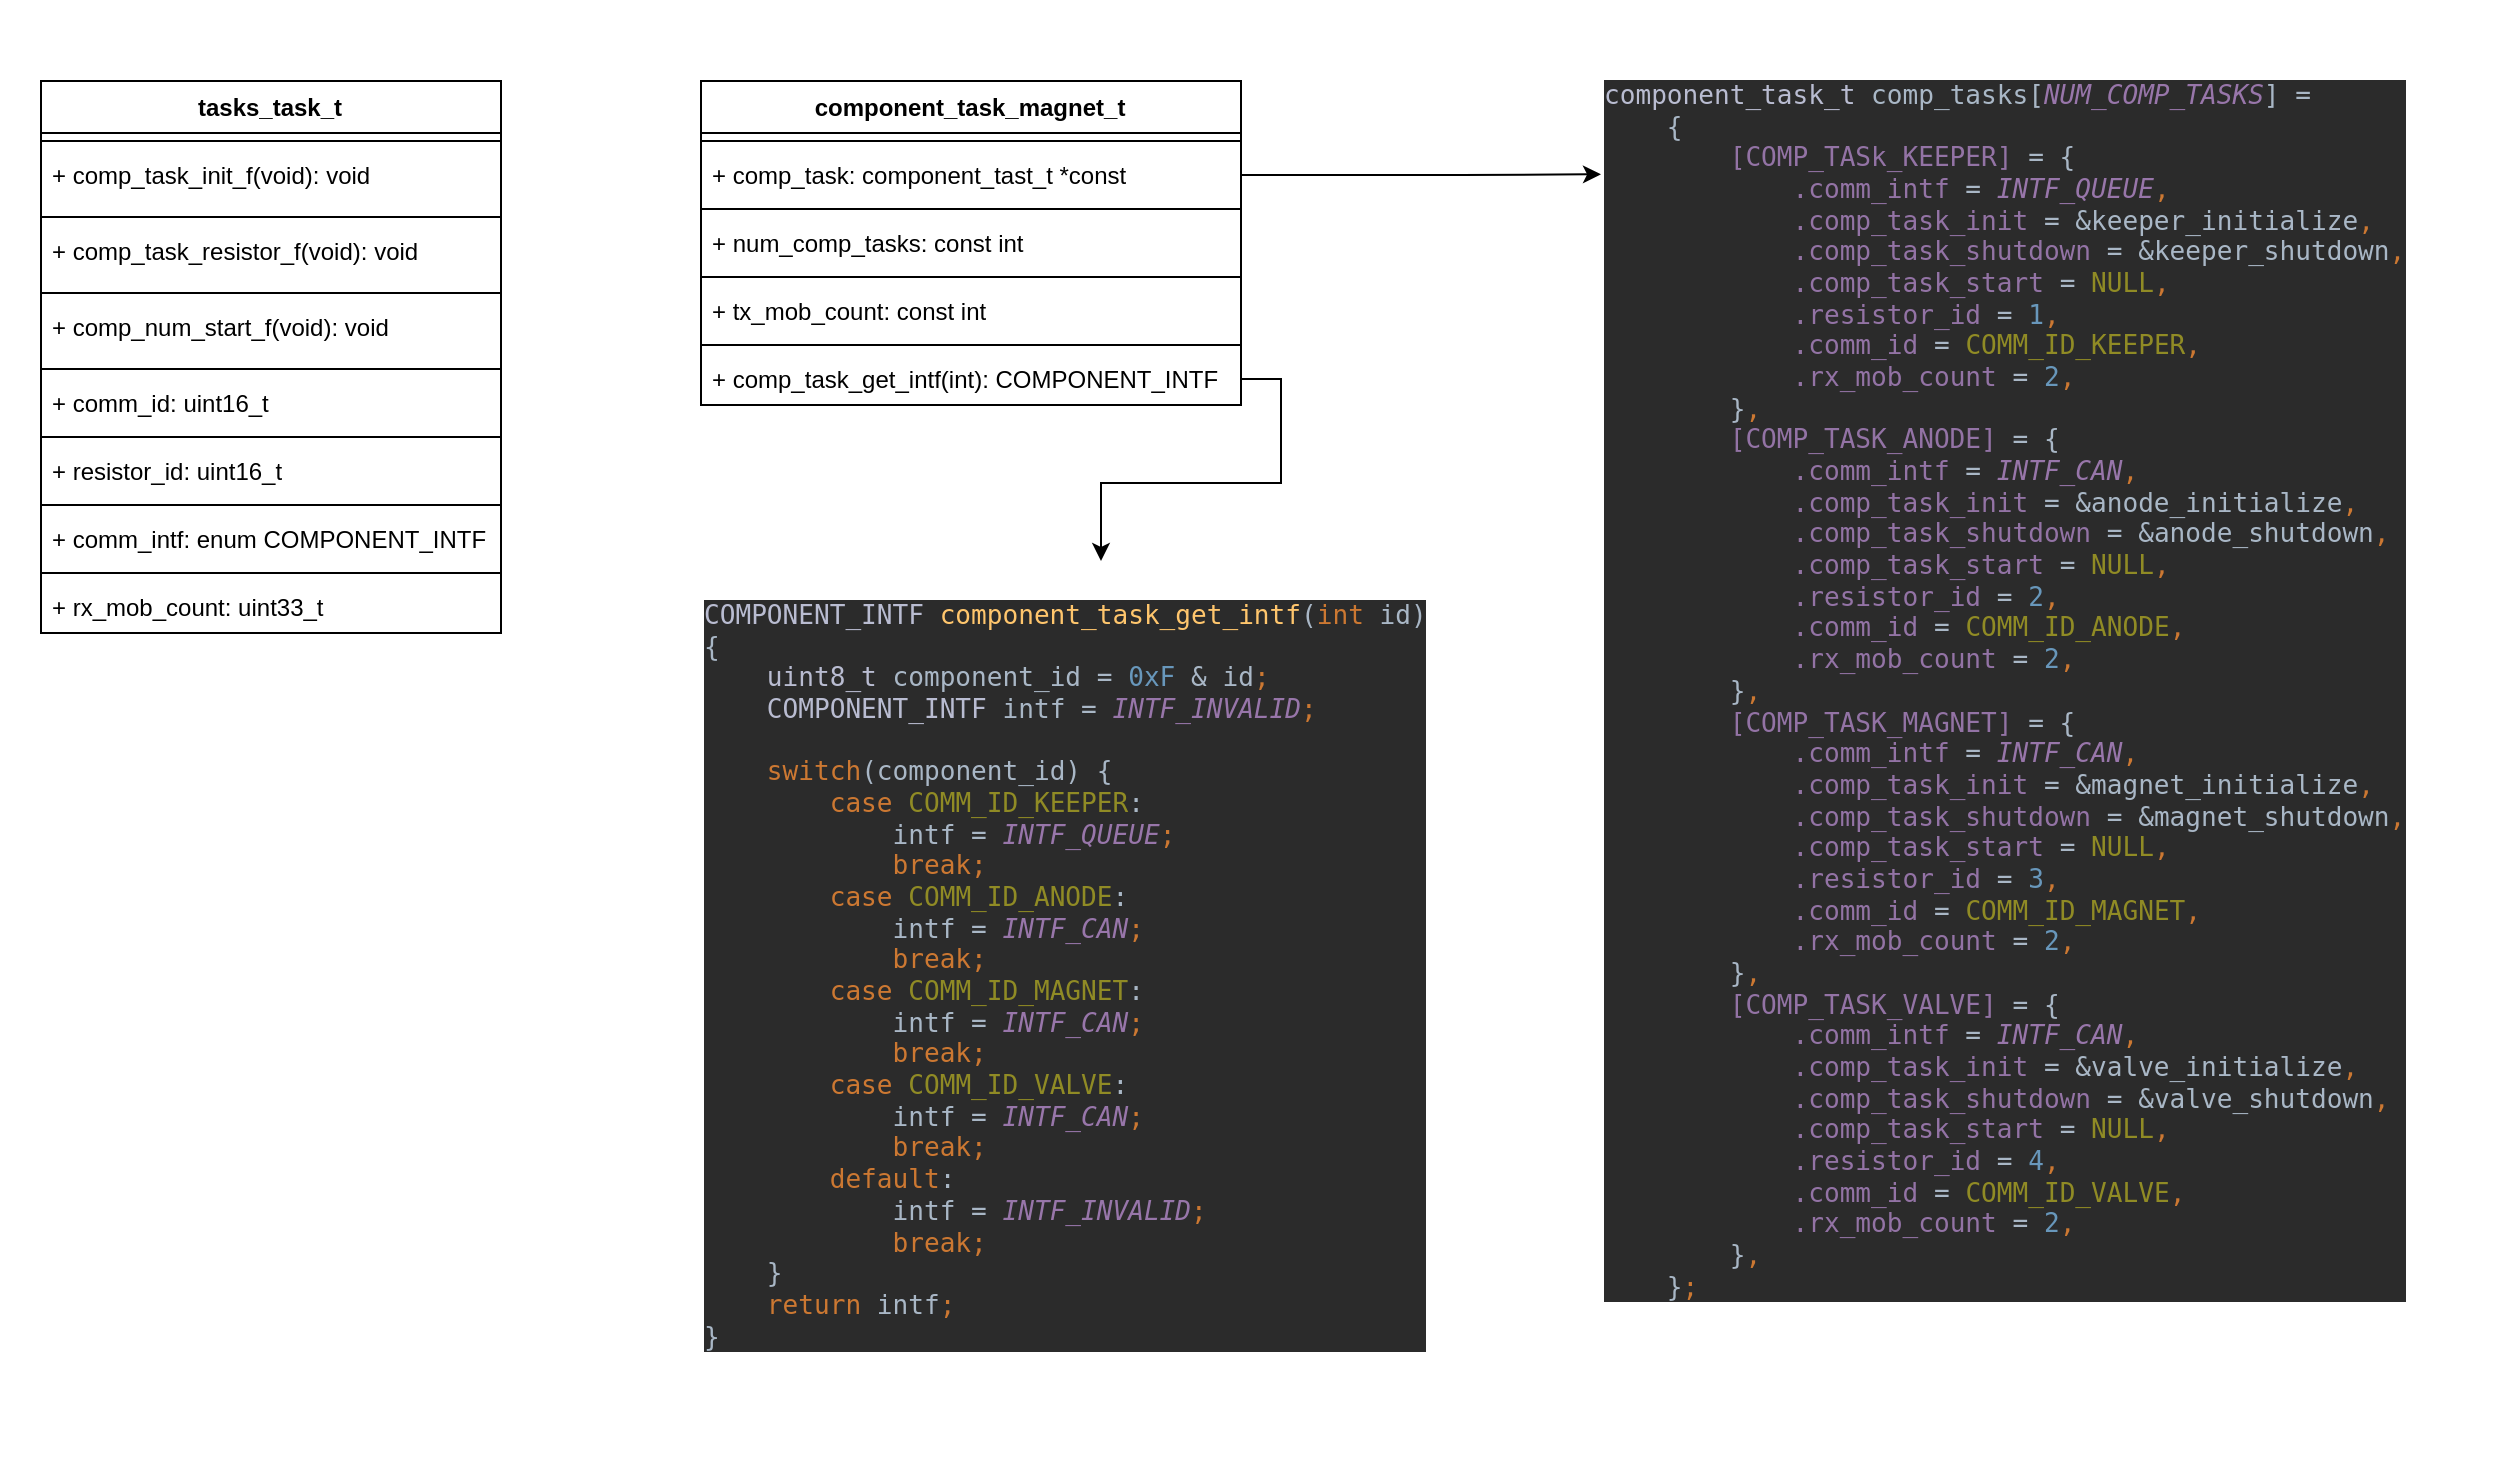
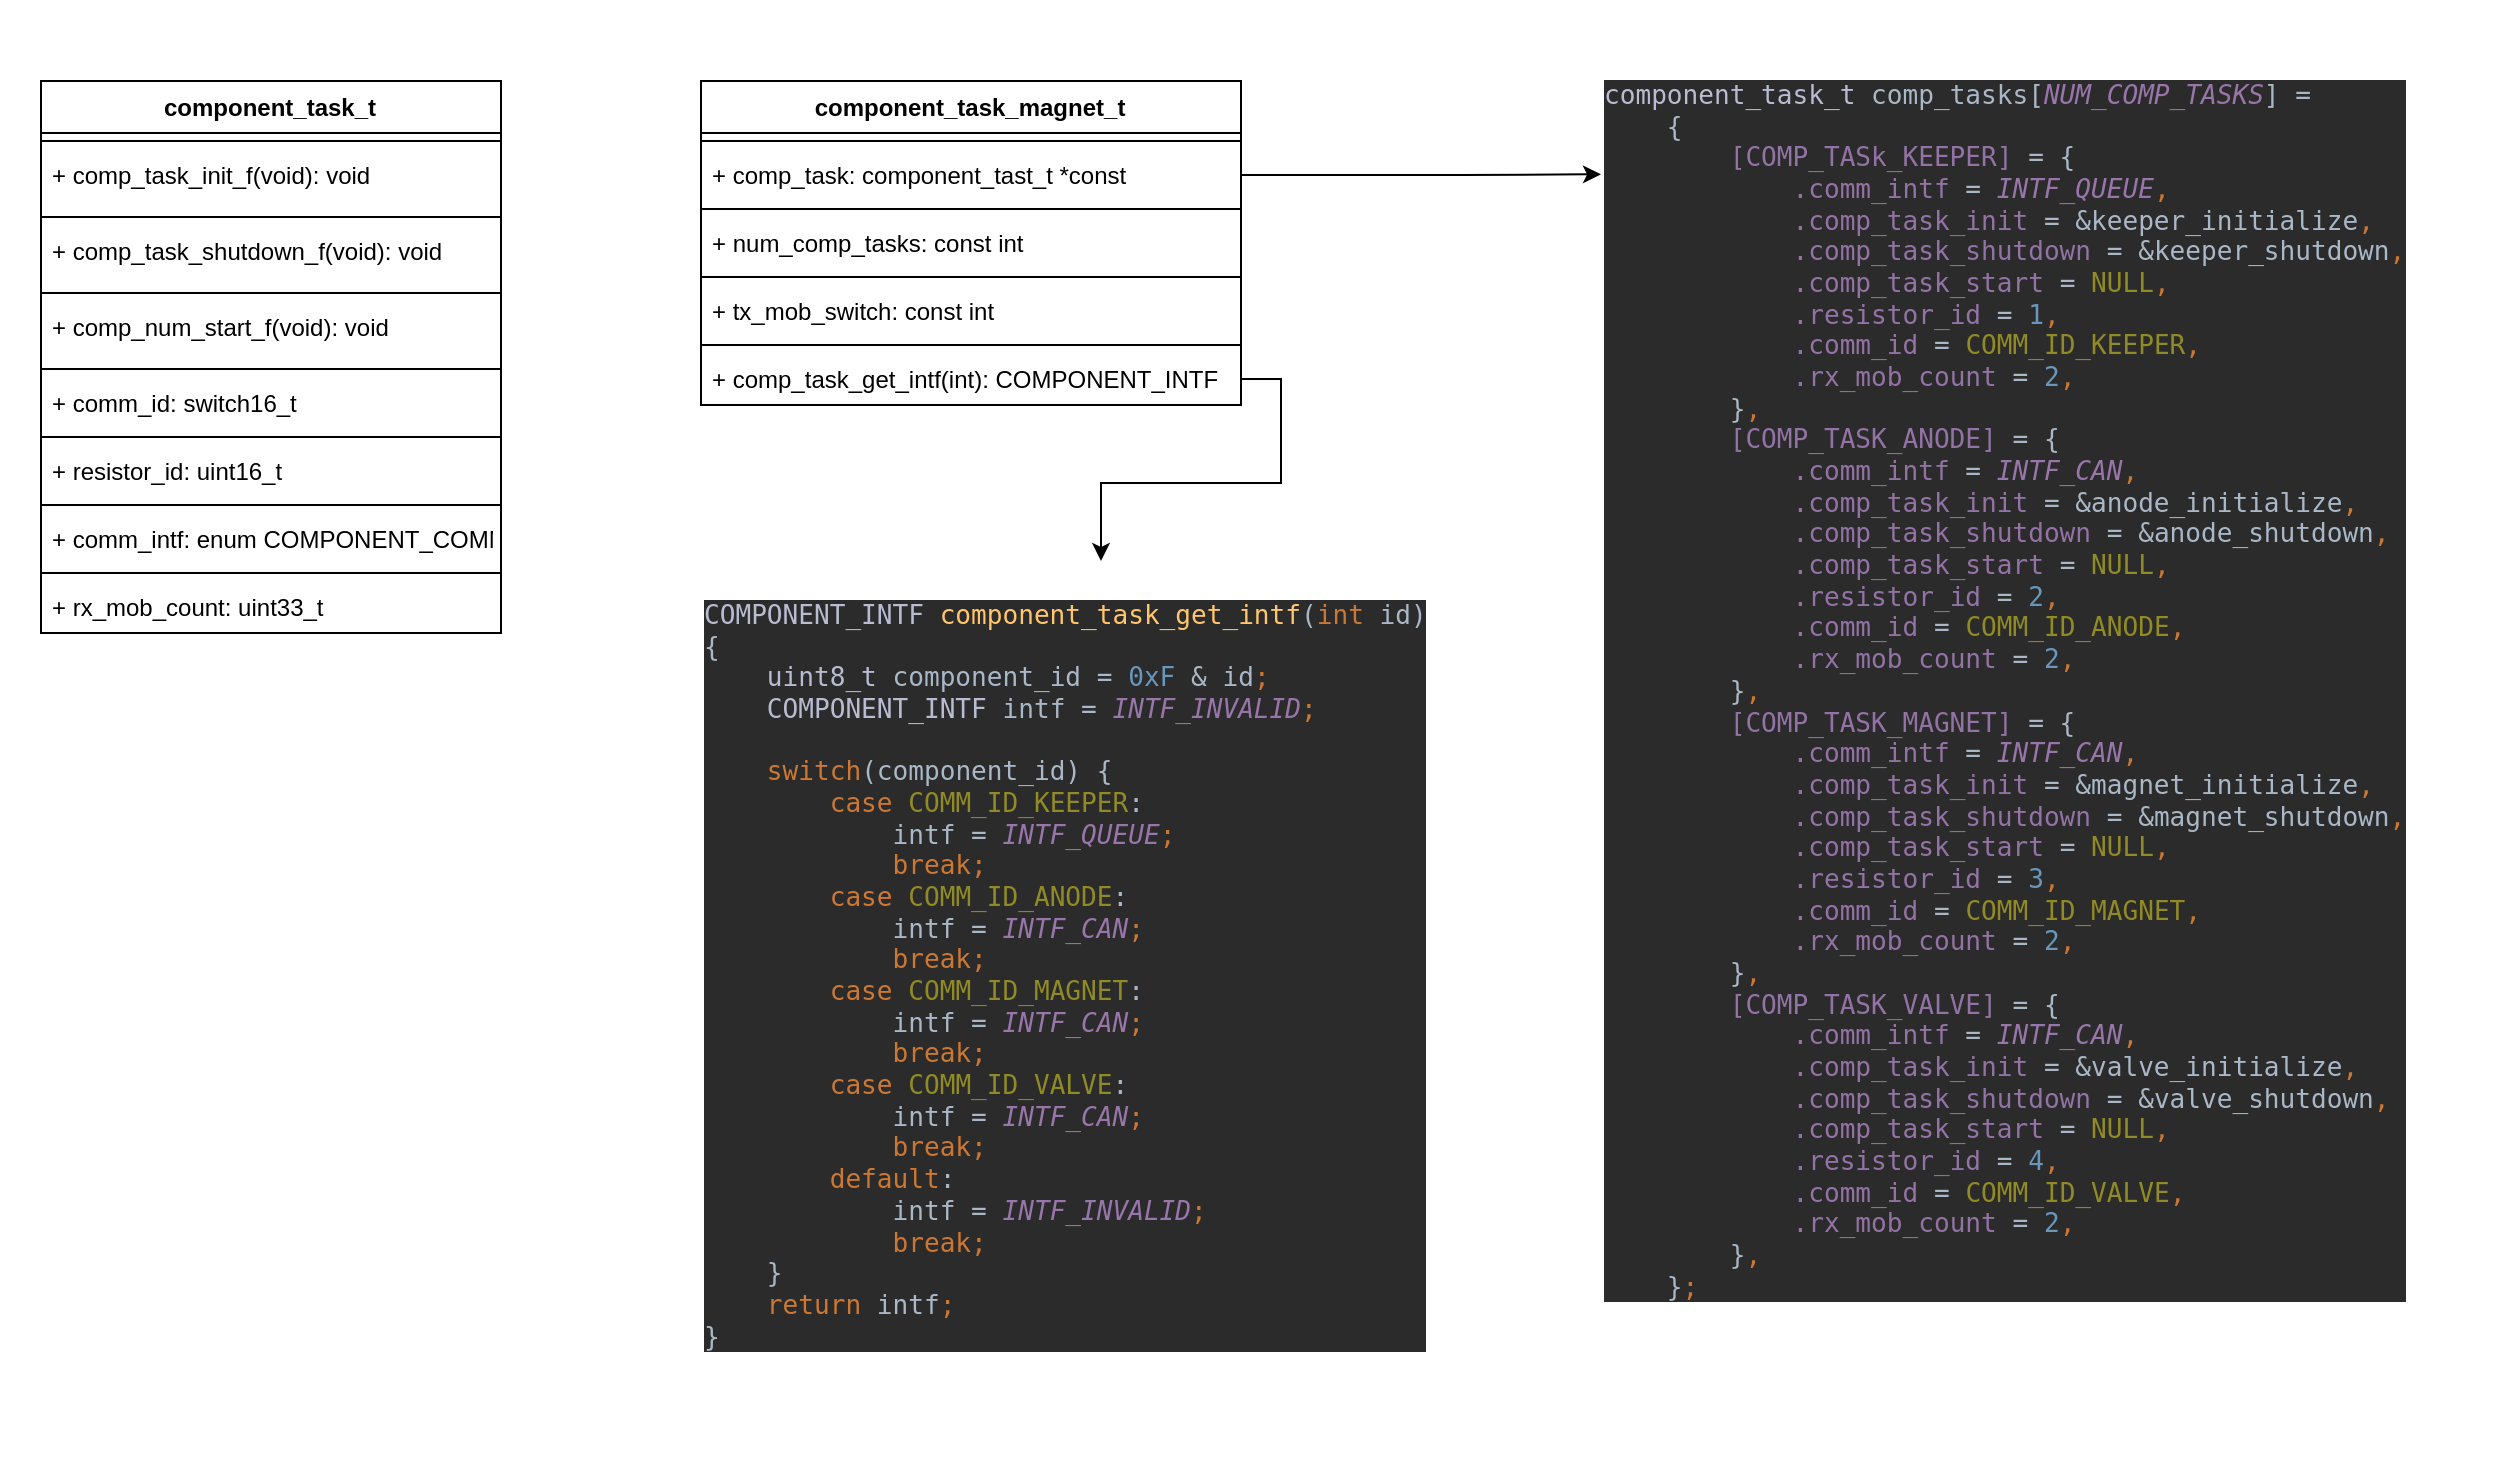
node "tasks_task_t": label "tasks_task_t" -> "component_task_t"
node "+ comp_task_resistor_f(void): void": label "+ comp_task_resistor_f(void): void" -> "+ comp_task_shutdown_f(void): void"
node "+ tx_mob_count: const int": label "+ tx_mob_count: const int" -> "+ tx_mob_switch: const int"
node "+ comm_id: uint16_t": label "+ comm_id: uint16_t" -> "+ comm_id: switch16_t"
node "+ comm_intf: enum COMPONENT_INTF": label "+ comm_intf: enum COMPONENT_INTF" -> "+ comm_intf: enum COMPONENT_COMM"
